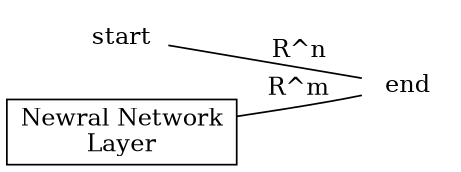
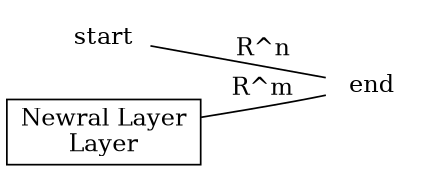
node "Newral Network Layer": label "Newral Network Layer" -> "Newral Layer Layer"
